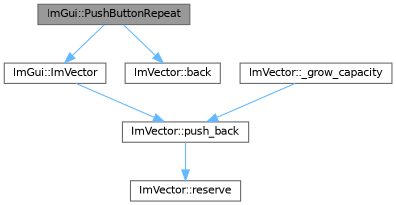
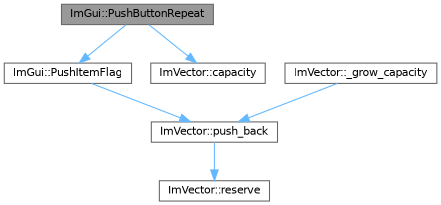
node "ImGui::ImVector": label "ImGui::ImVector" -> "ImGui::PushItemFlag"
node "ImVector::back": label "ImVector::back" -> "ImVector::capacity"
